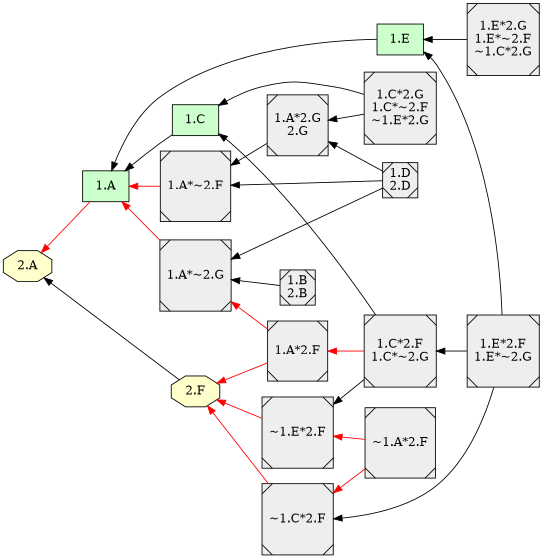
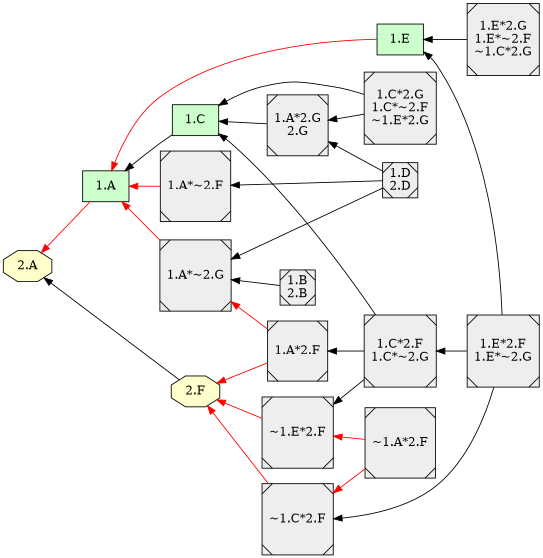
edge "1.E" -> "1.A": color black -> red
edge "1.A*2.G 2.G" -> "1.A*~2.F": now "1.A*2.G 2.G" -> "1.C"
edge "1.C*2.F 1.C*~2.G" -> "1.A*2.F": color red -> black
